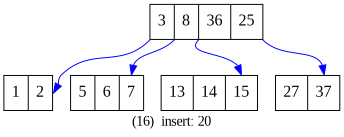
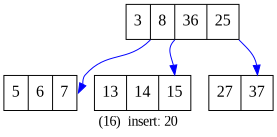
node "1": removed
